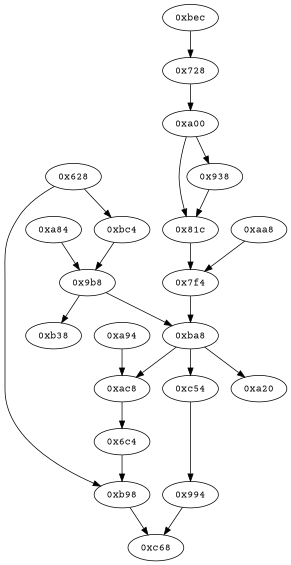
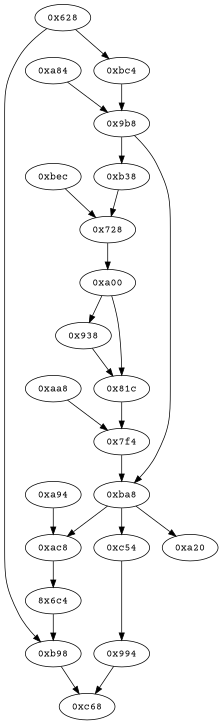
edge "0xb38" -> "0x728": added
node "0x6c4": label "0x6c4" -> "8x6c4"
